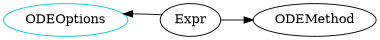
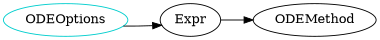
edge "Expr" -> "ODEOptions": reversed
